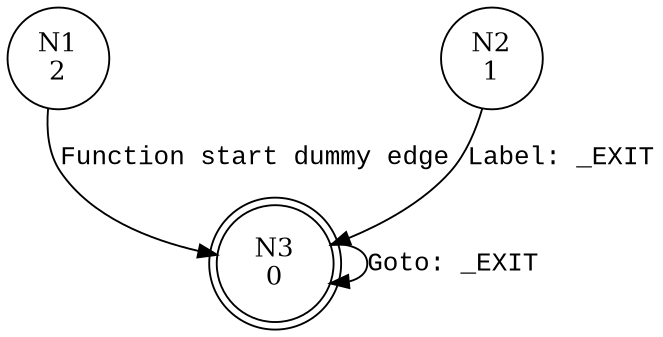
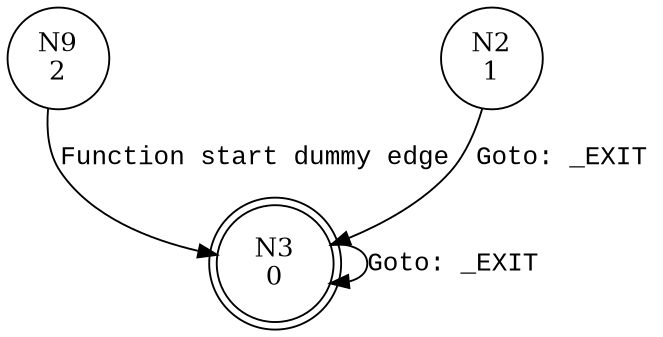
node "N1 2": label "N1 2" -> "N9 2"
edge "N2 1" -> "N3 0": label "Label: _EXIT" -> "Goto: _EXIT"
